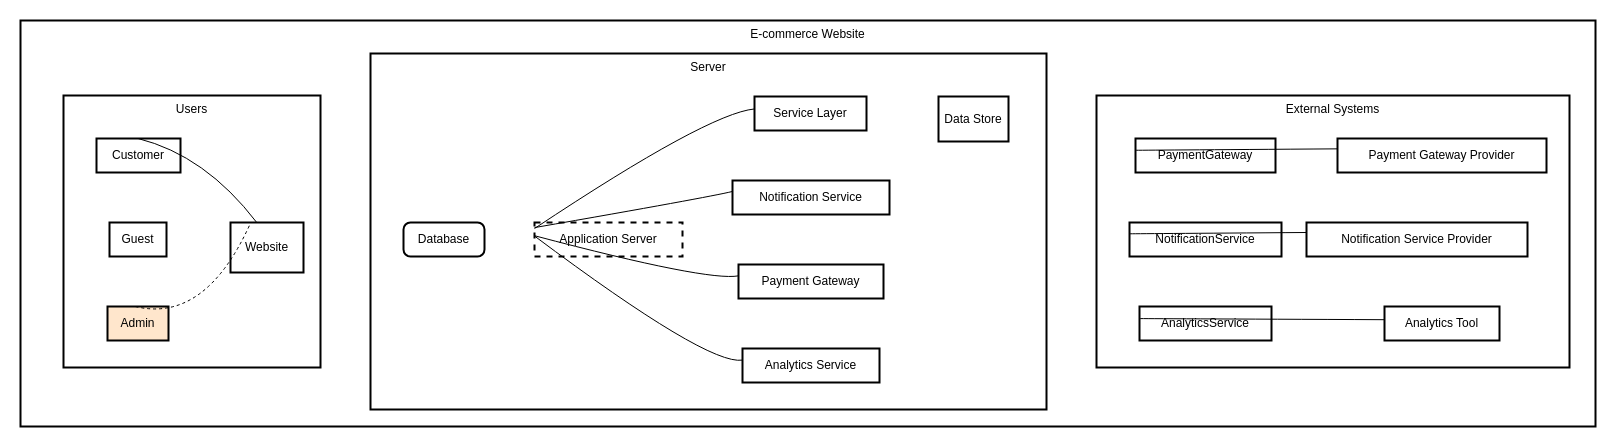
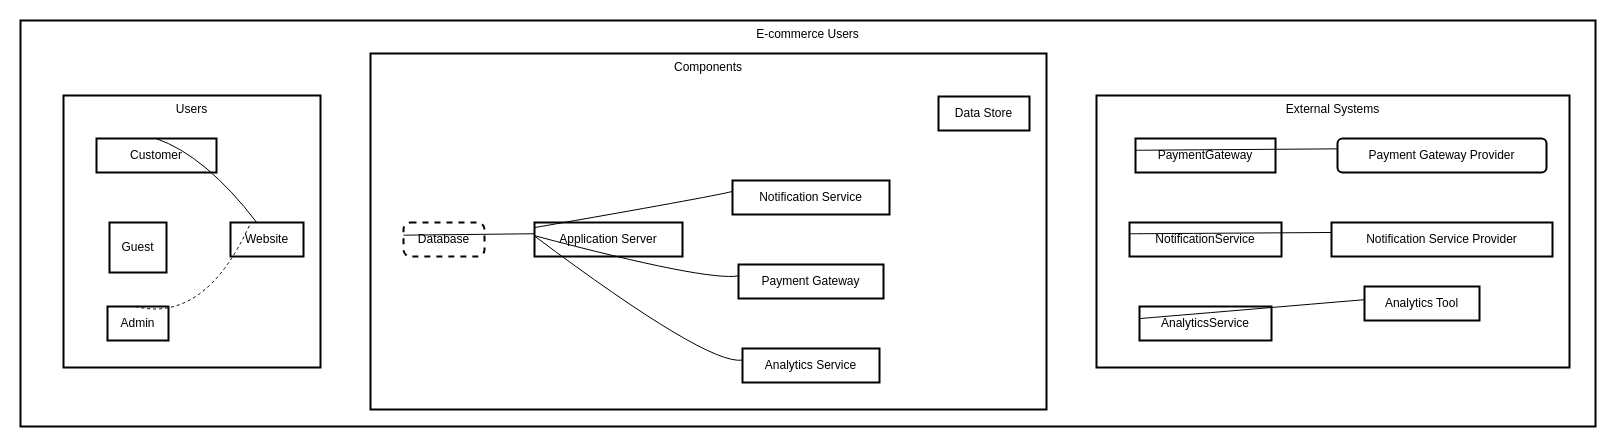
node "E-commerce Website": label "E-commerce Website" -> "E-commerce Users"
node "Server": label "Server" -> "Components"
node "Service Layer": removed
node "Data Store": size 70x45 -> 91x34
node "Customer": size 84x34 -> 120x34
node "Payment Gateway Provider": shape rectangle -> rounded rectangle
edge "Service Layer" -- "Application Server": removed
edge "Database" -- "Application Server": added
node "Guest": size 57x34 -> 57x50
node "Database": style solid -> dashed
node "Application Server": style dashed -> solid
node "Notification Service Provider": moved (1417, 240) -> (1442, 240)
node "Website": size 73x50 -> 73x34
node "Admin": fillcolor #ffe6cc -> #ffffff
node "Analytics Tool": moved (1442, 324) -> (1422, 304)
